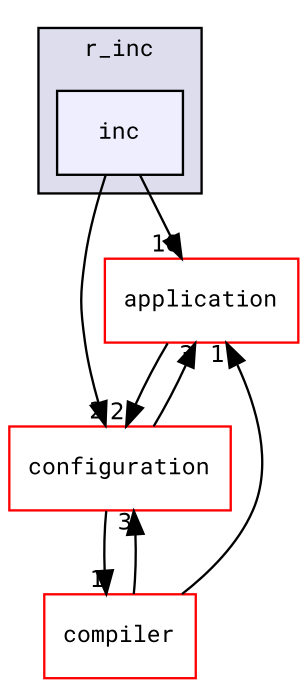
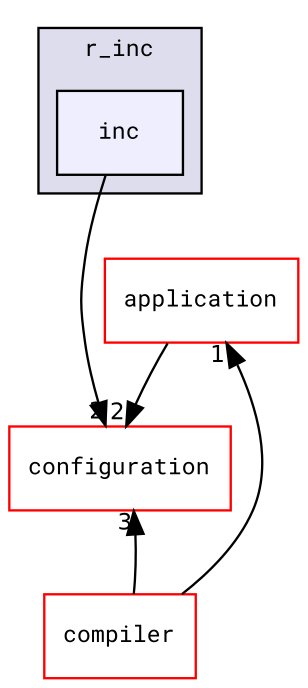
edge "inc" -> "application": removed
edge "configuration" -> "application": removed
edge "configuration" -> "compiler": removed
